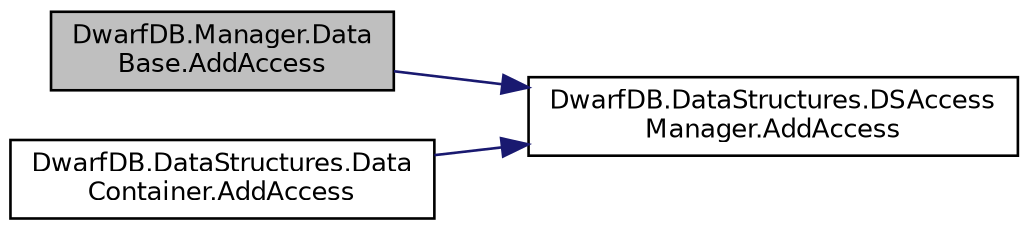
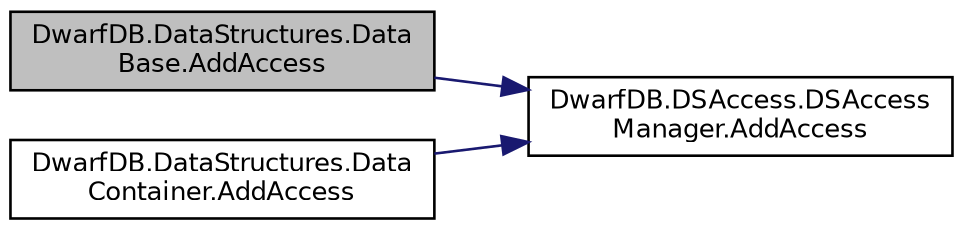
node "DwarfDB.Manager.Data Base.AddAccess": label "DwarfDB.Manager.Data Base.AddAccess" -> "DwarfDB.DataStructures.Data Base.AddAccess"
node "DwarfDB.DataStructures.DSAccess Manager.AddAccess": label "DwarfDB.DataStructures.DSAccess Manager.AddAccess" -> "DwarfDB.DSAccess.DSAccess Manager.AddAccess"
